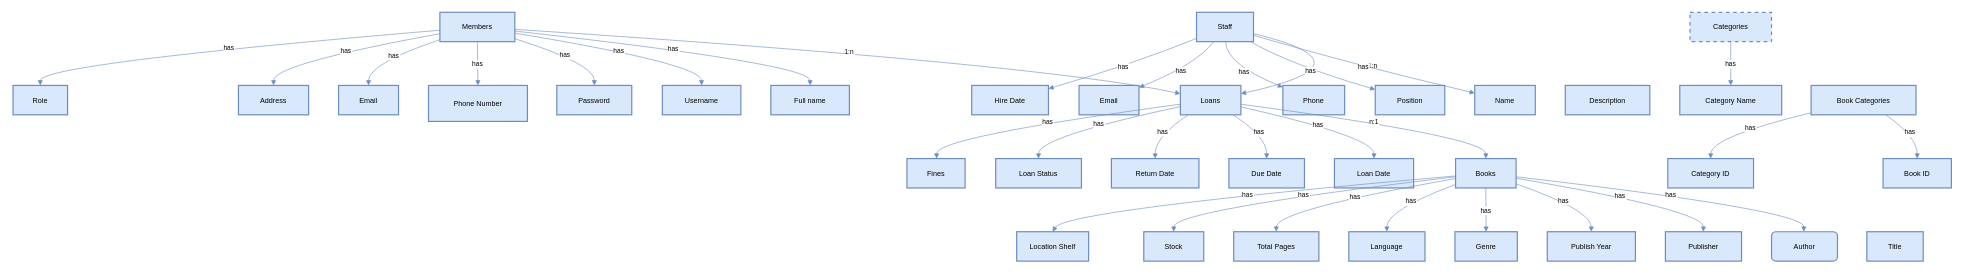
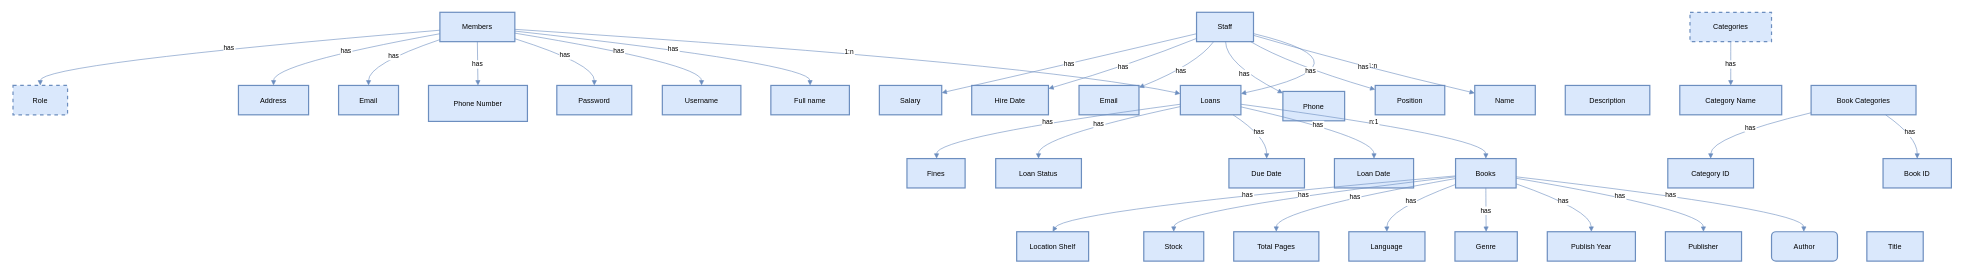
edge "Staff" -> "Salary": added, label "has"
node "Role": style solid -> dashed
node "Salary": added
node "Phone": moved (1314, 100) -> (1314, 106)
edge "Loans" -> "Return Date": removed, label "has"
node "Return Date": removed
